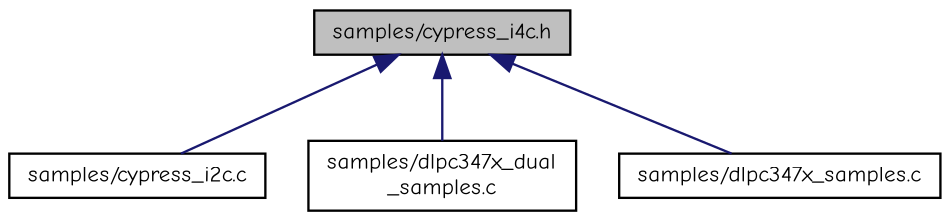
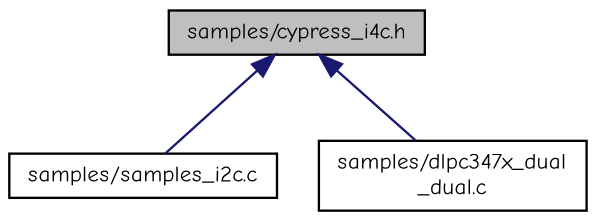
node "samples/cypress_i2c.c": label "samples/cypress_i2c.c" -> "samples/samples_i2c.c"
node "samples/dlpc347x_dual _samples.c": label "samples/dlpc347x_dual _samples.c" -> "samples/dlpc347x_dual _dual.c"
node "samples/dlpc347x_samples.c": removed
